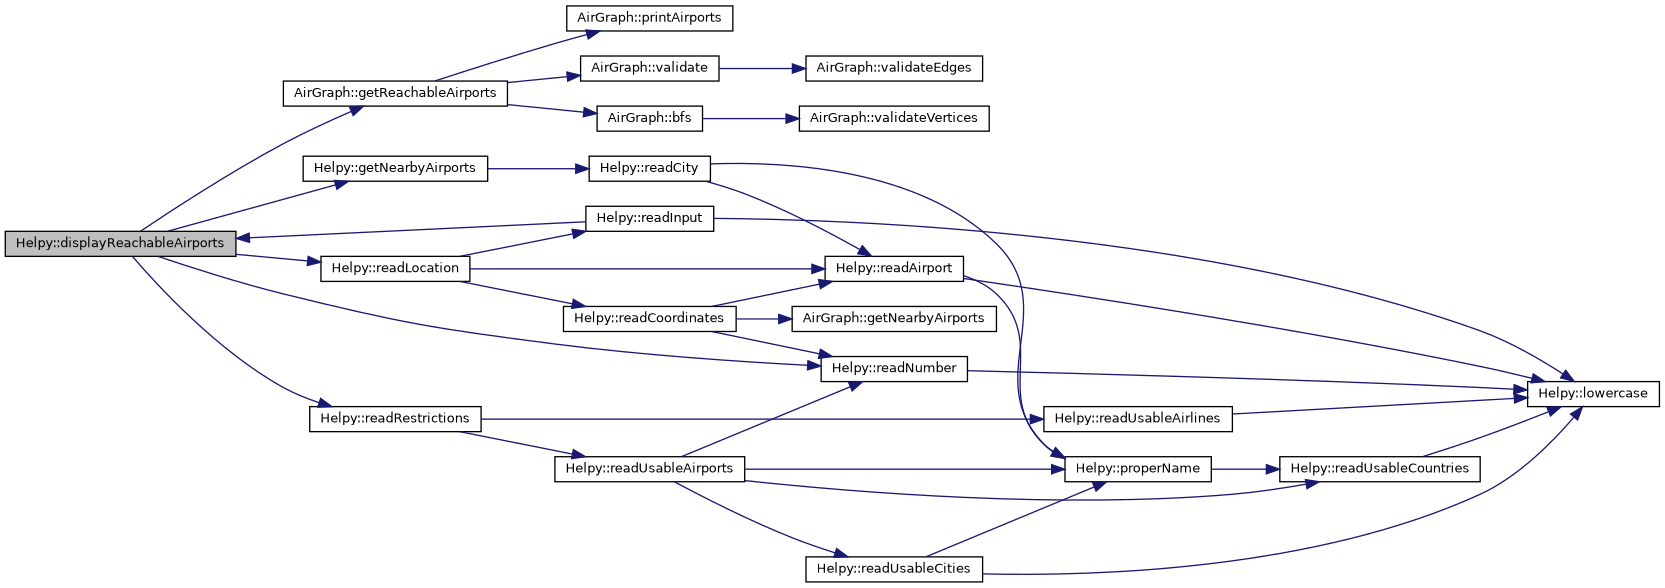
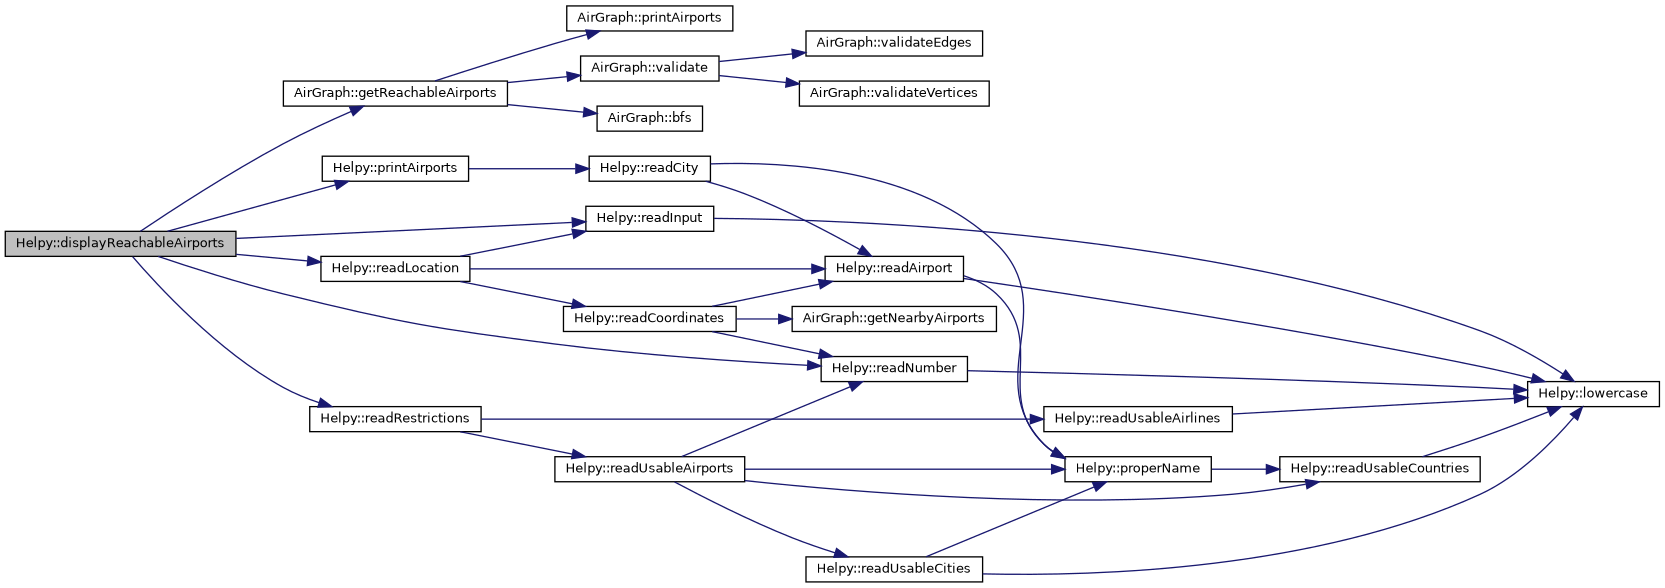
edge "AirGraph::bfs" -> "AirGraph::validateVertices": now "AirGraph::validate" -> "AirGraph::validateVertices"
node "Helpy::getNearbyAirports": label "Helpy::getNearbyAirports" -> "Helpy::printAirports"
edge "Helpy::readInput" -> "Helpy::displayReachableAirports": reversed
